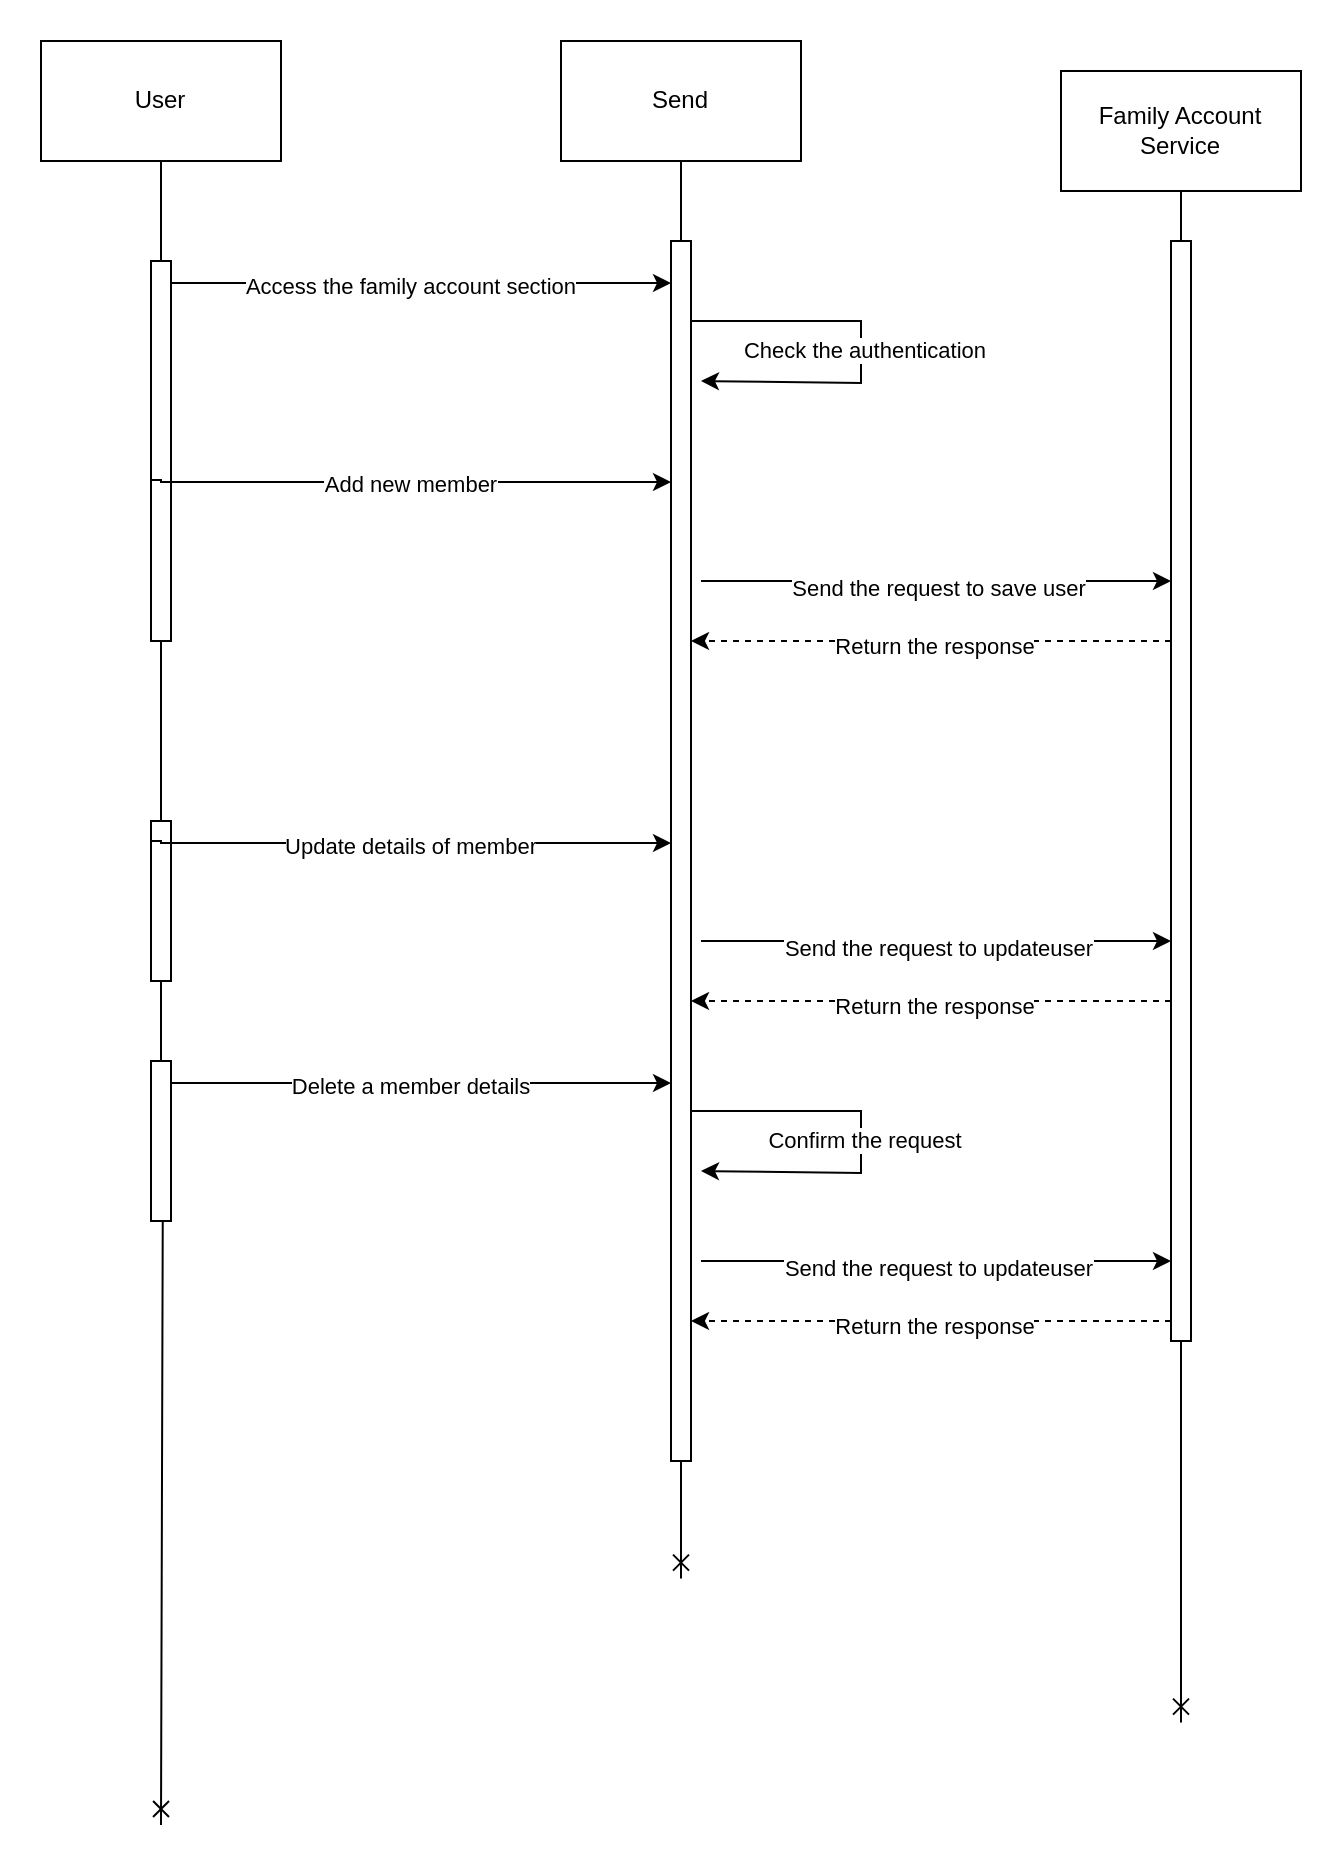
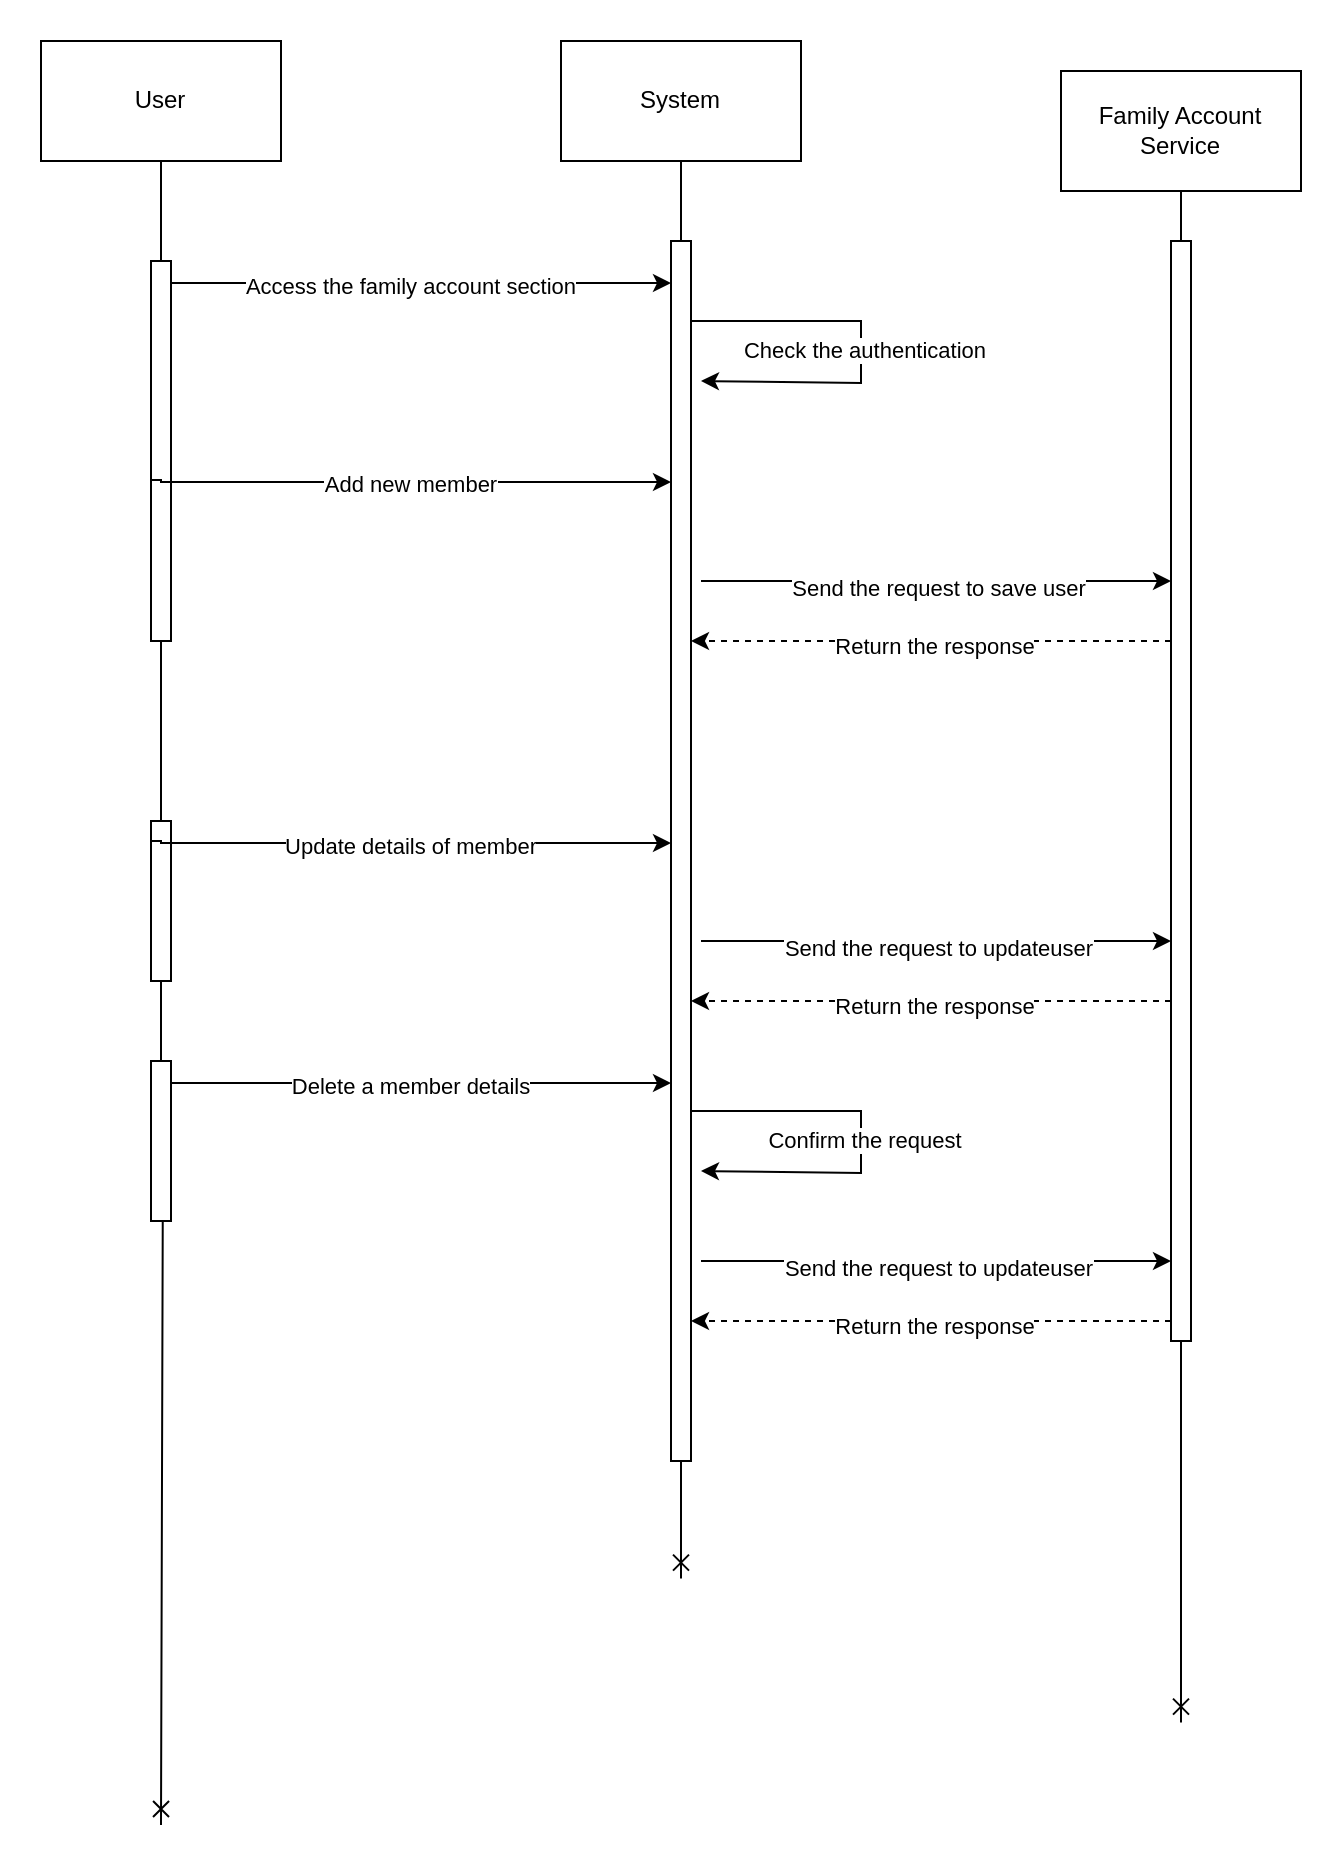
node "Send": label "Send" -> "System"
